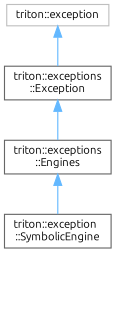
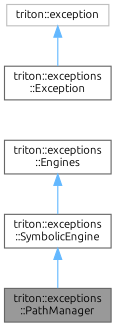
edge "triton::exceptions ::Engines" -> "triton::exceptions ::Exception": removed
node "triton::exception ::SymbolicEngine": label "triton::exception ::SymbolicEngine" -> "triton::exceptions ::SymbolicEngine"
node "triton::exceptions ::PathManager": added
